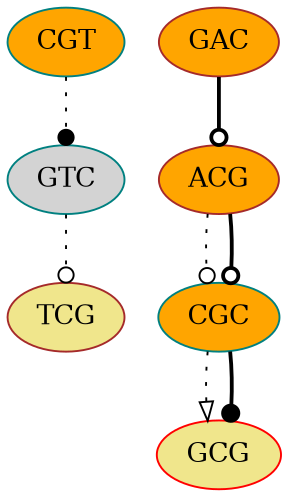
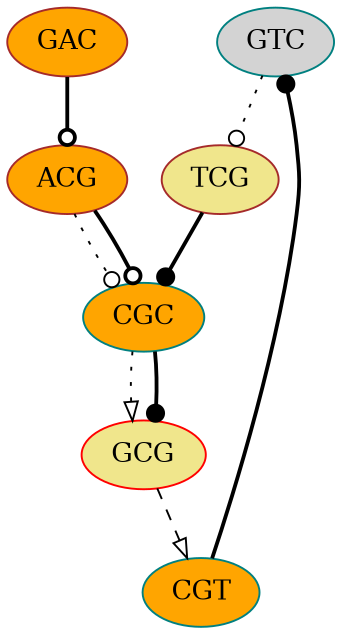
edge "CGT" -> "GTC": style dotted -> bold
edge "TCG" -> "CGC": added
edge "GCG" -> "CGT": added
